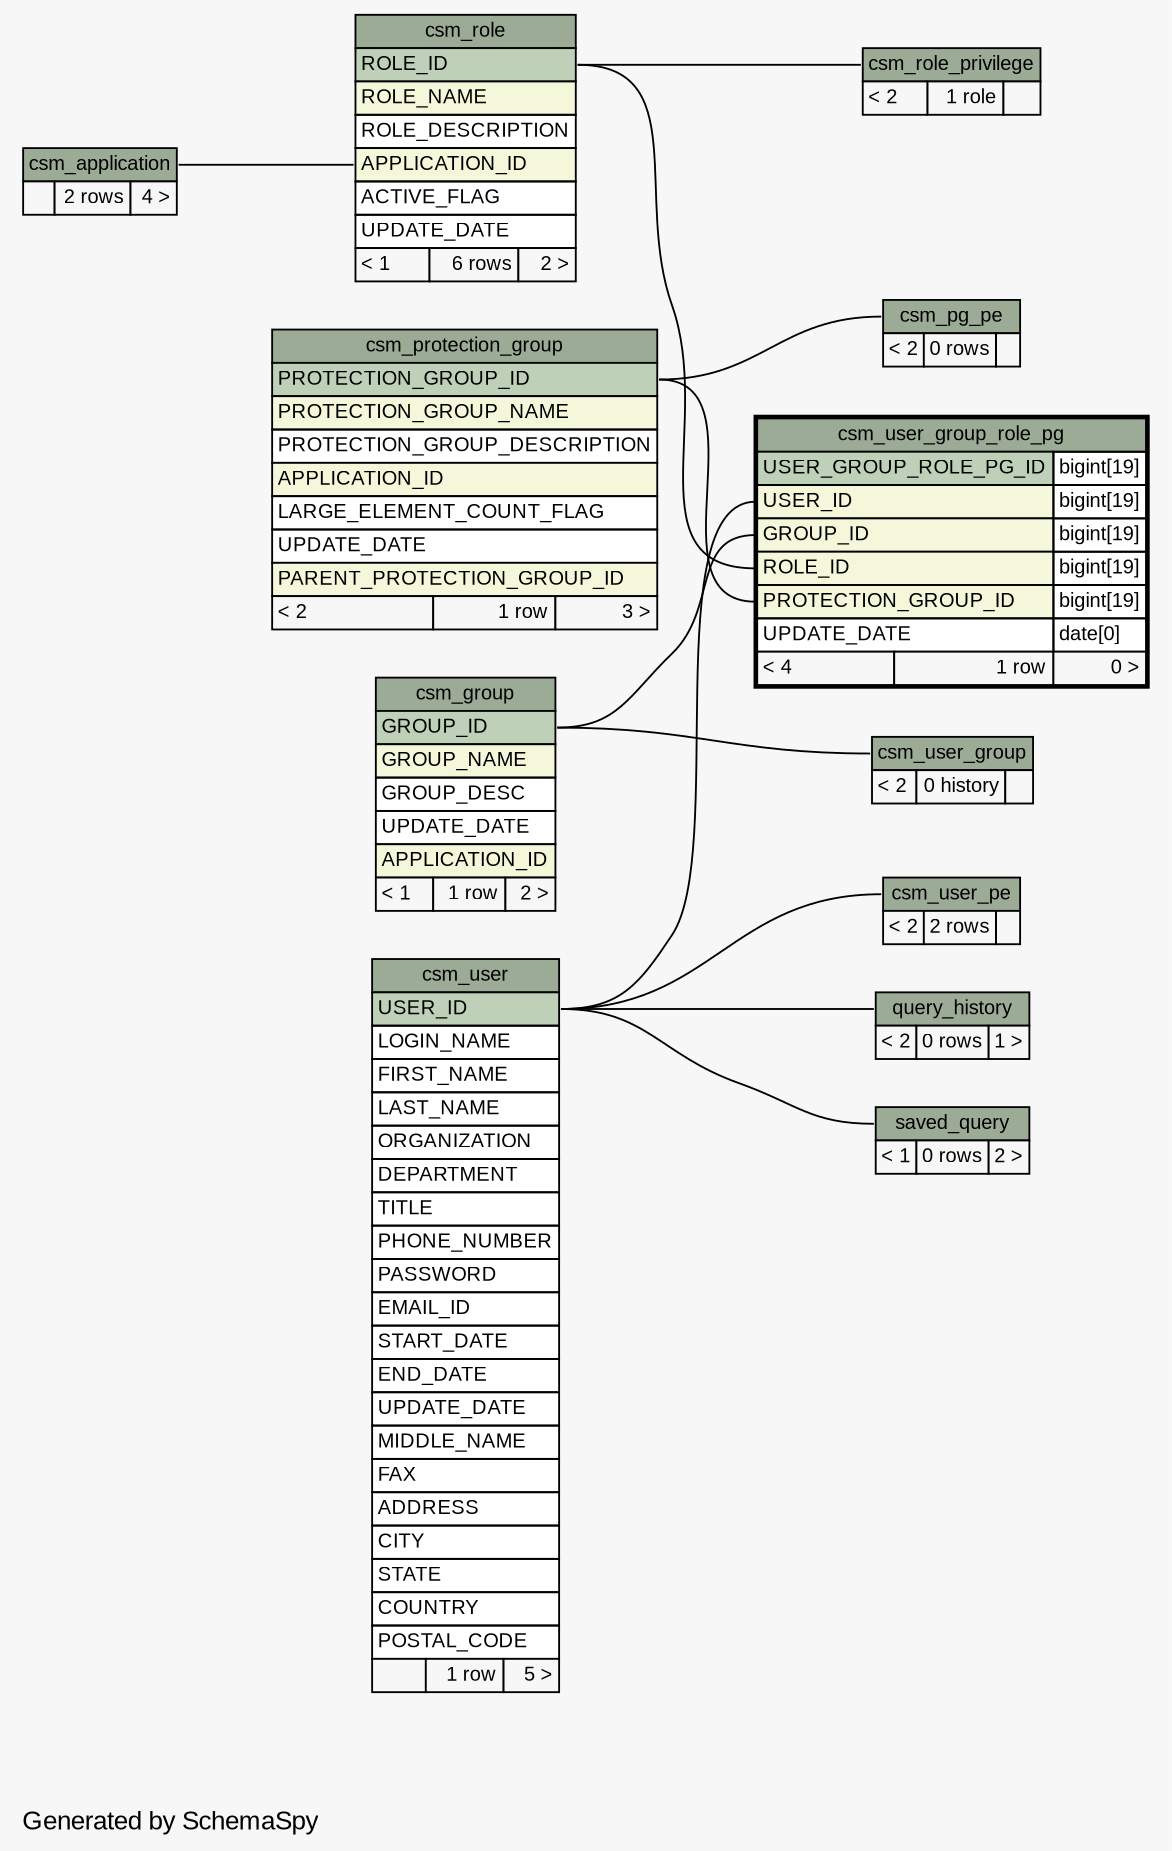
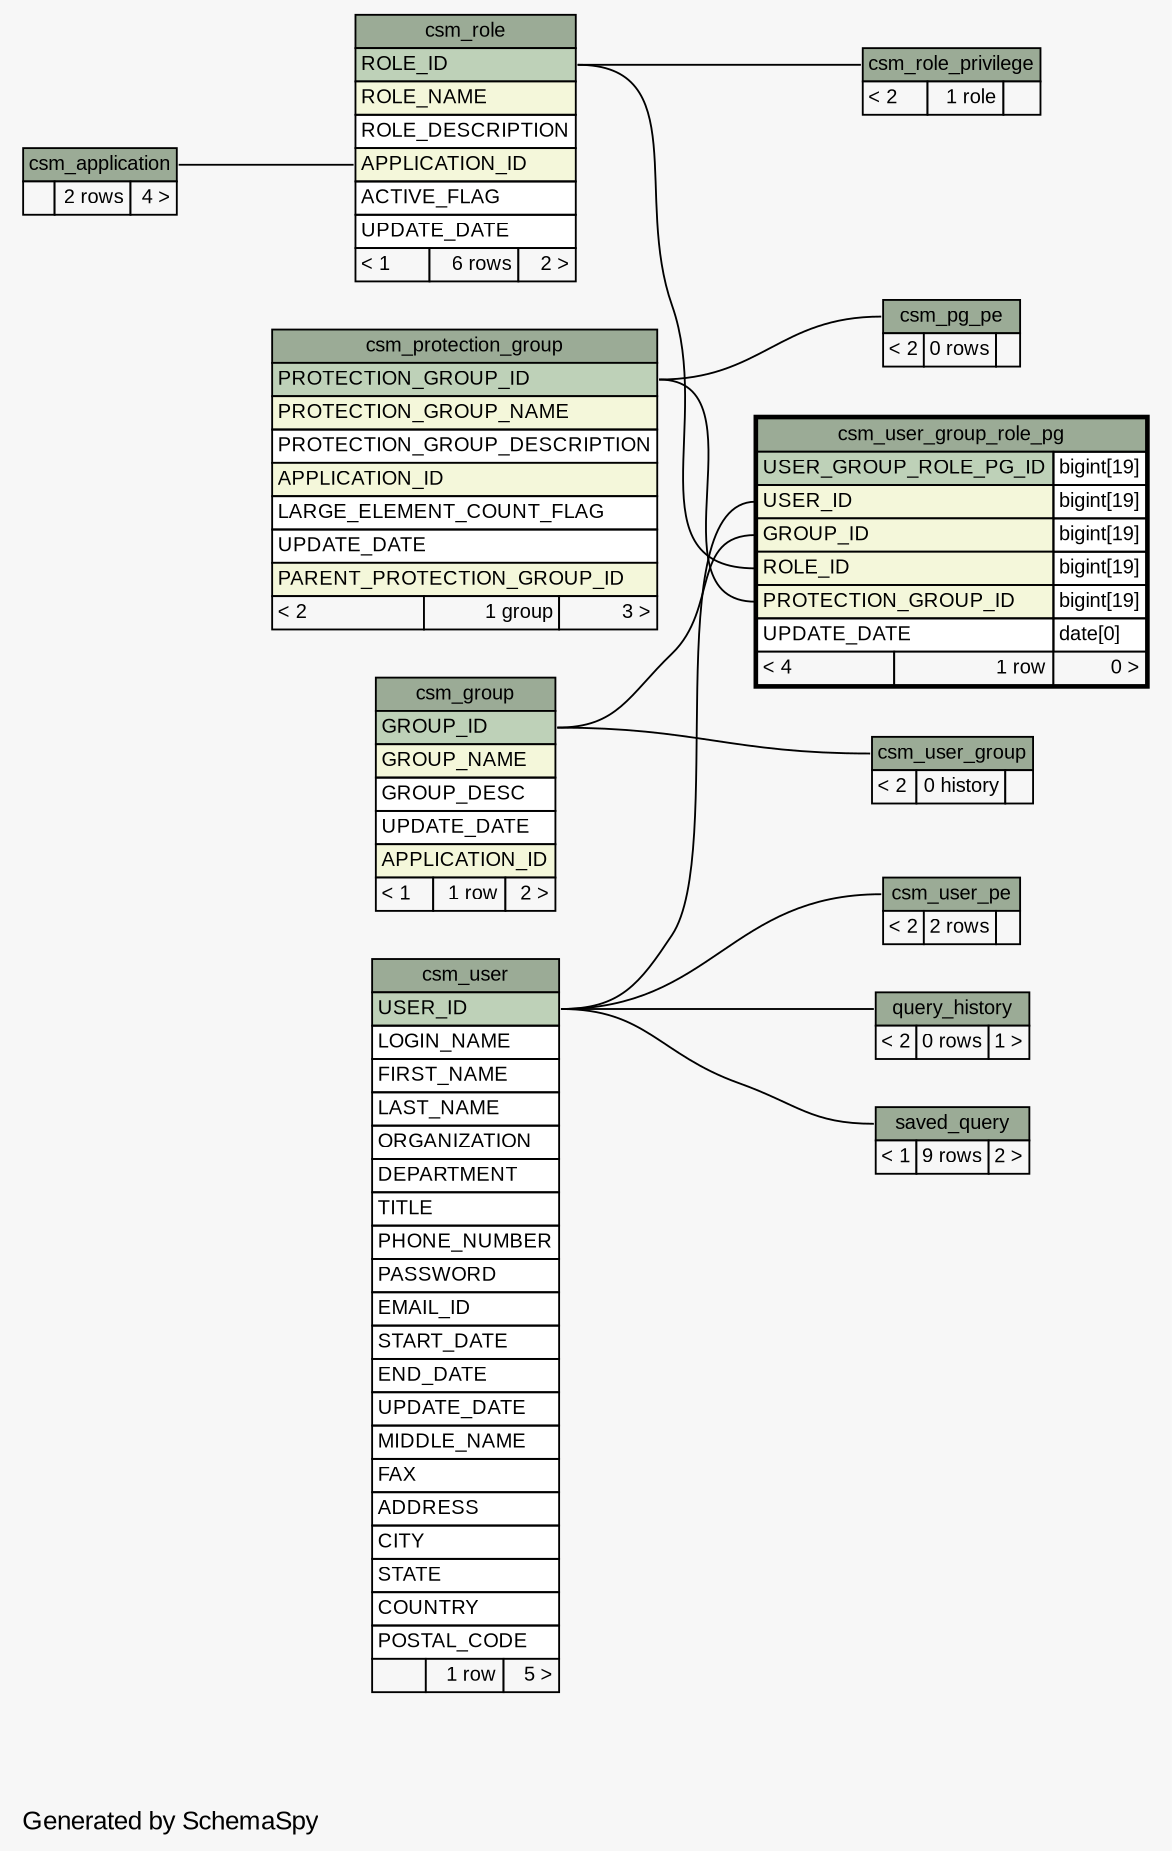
node "csm_protection_group": text "1 row" -> "1 group"
node "saved_query": text "0 rows" -> "9 rows"
